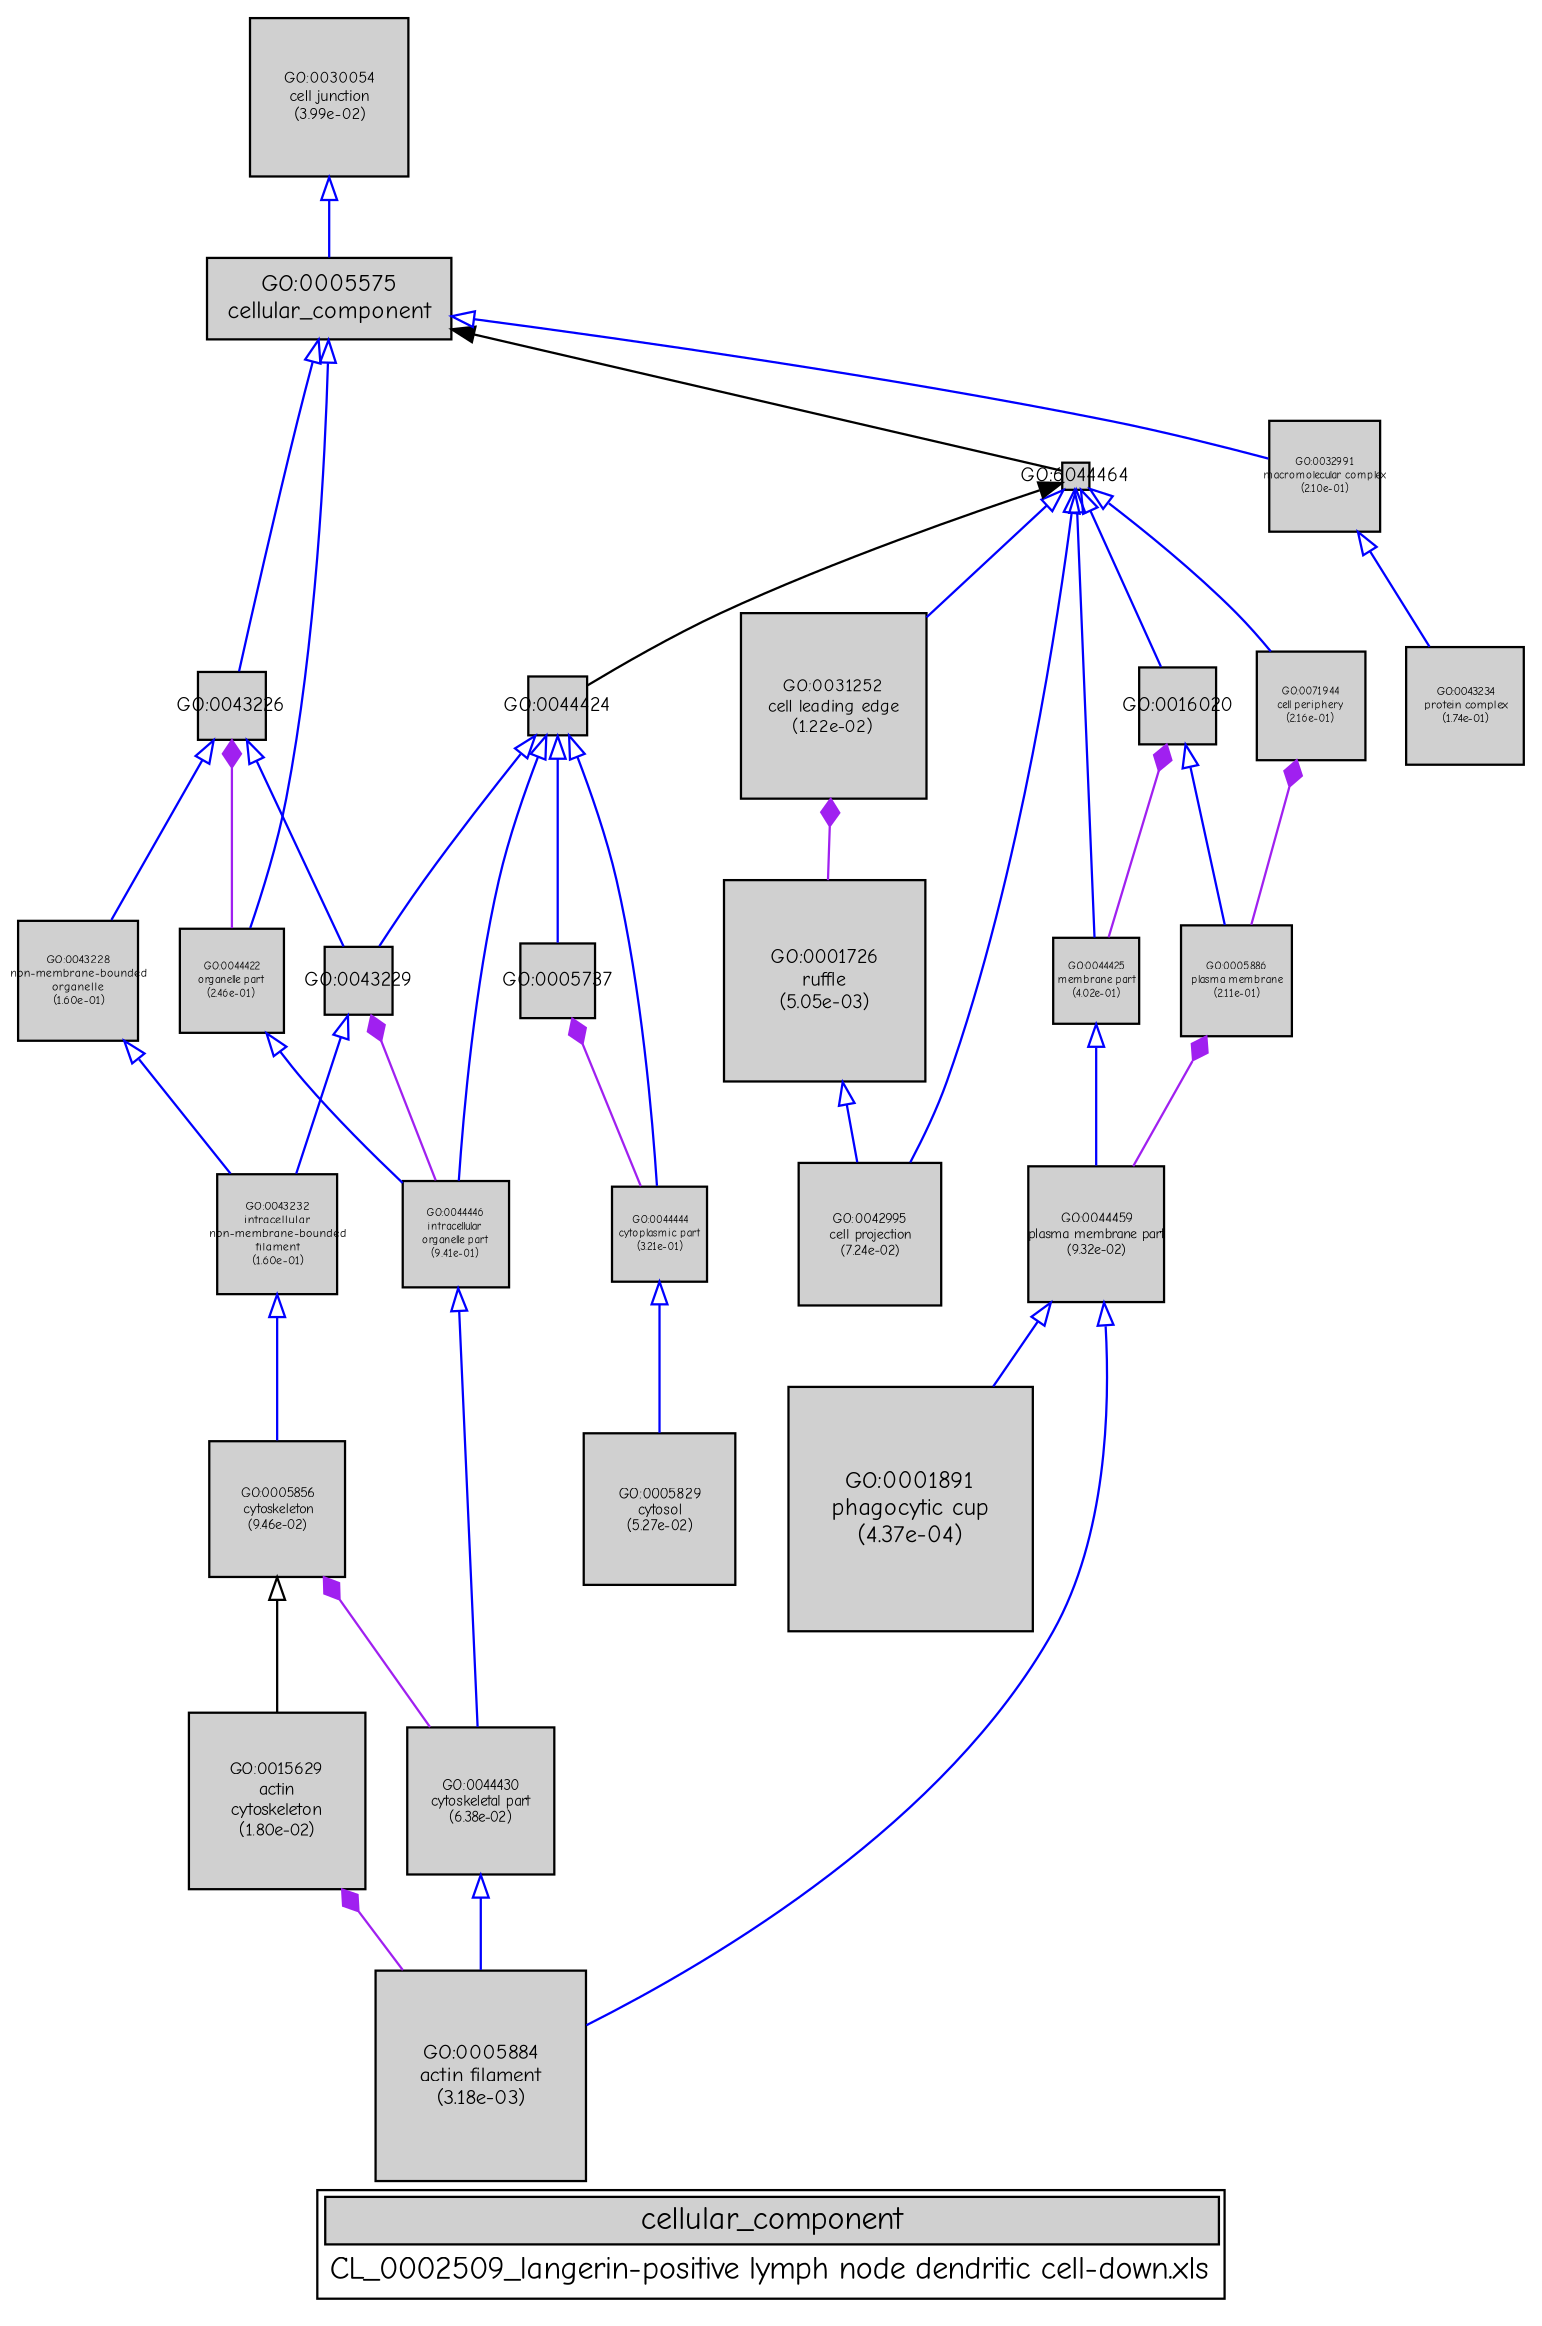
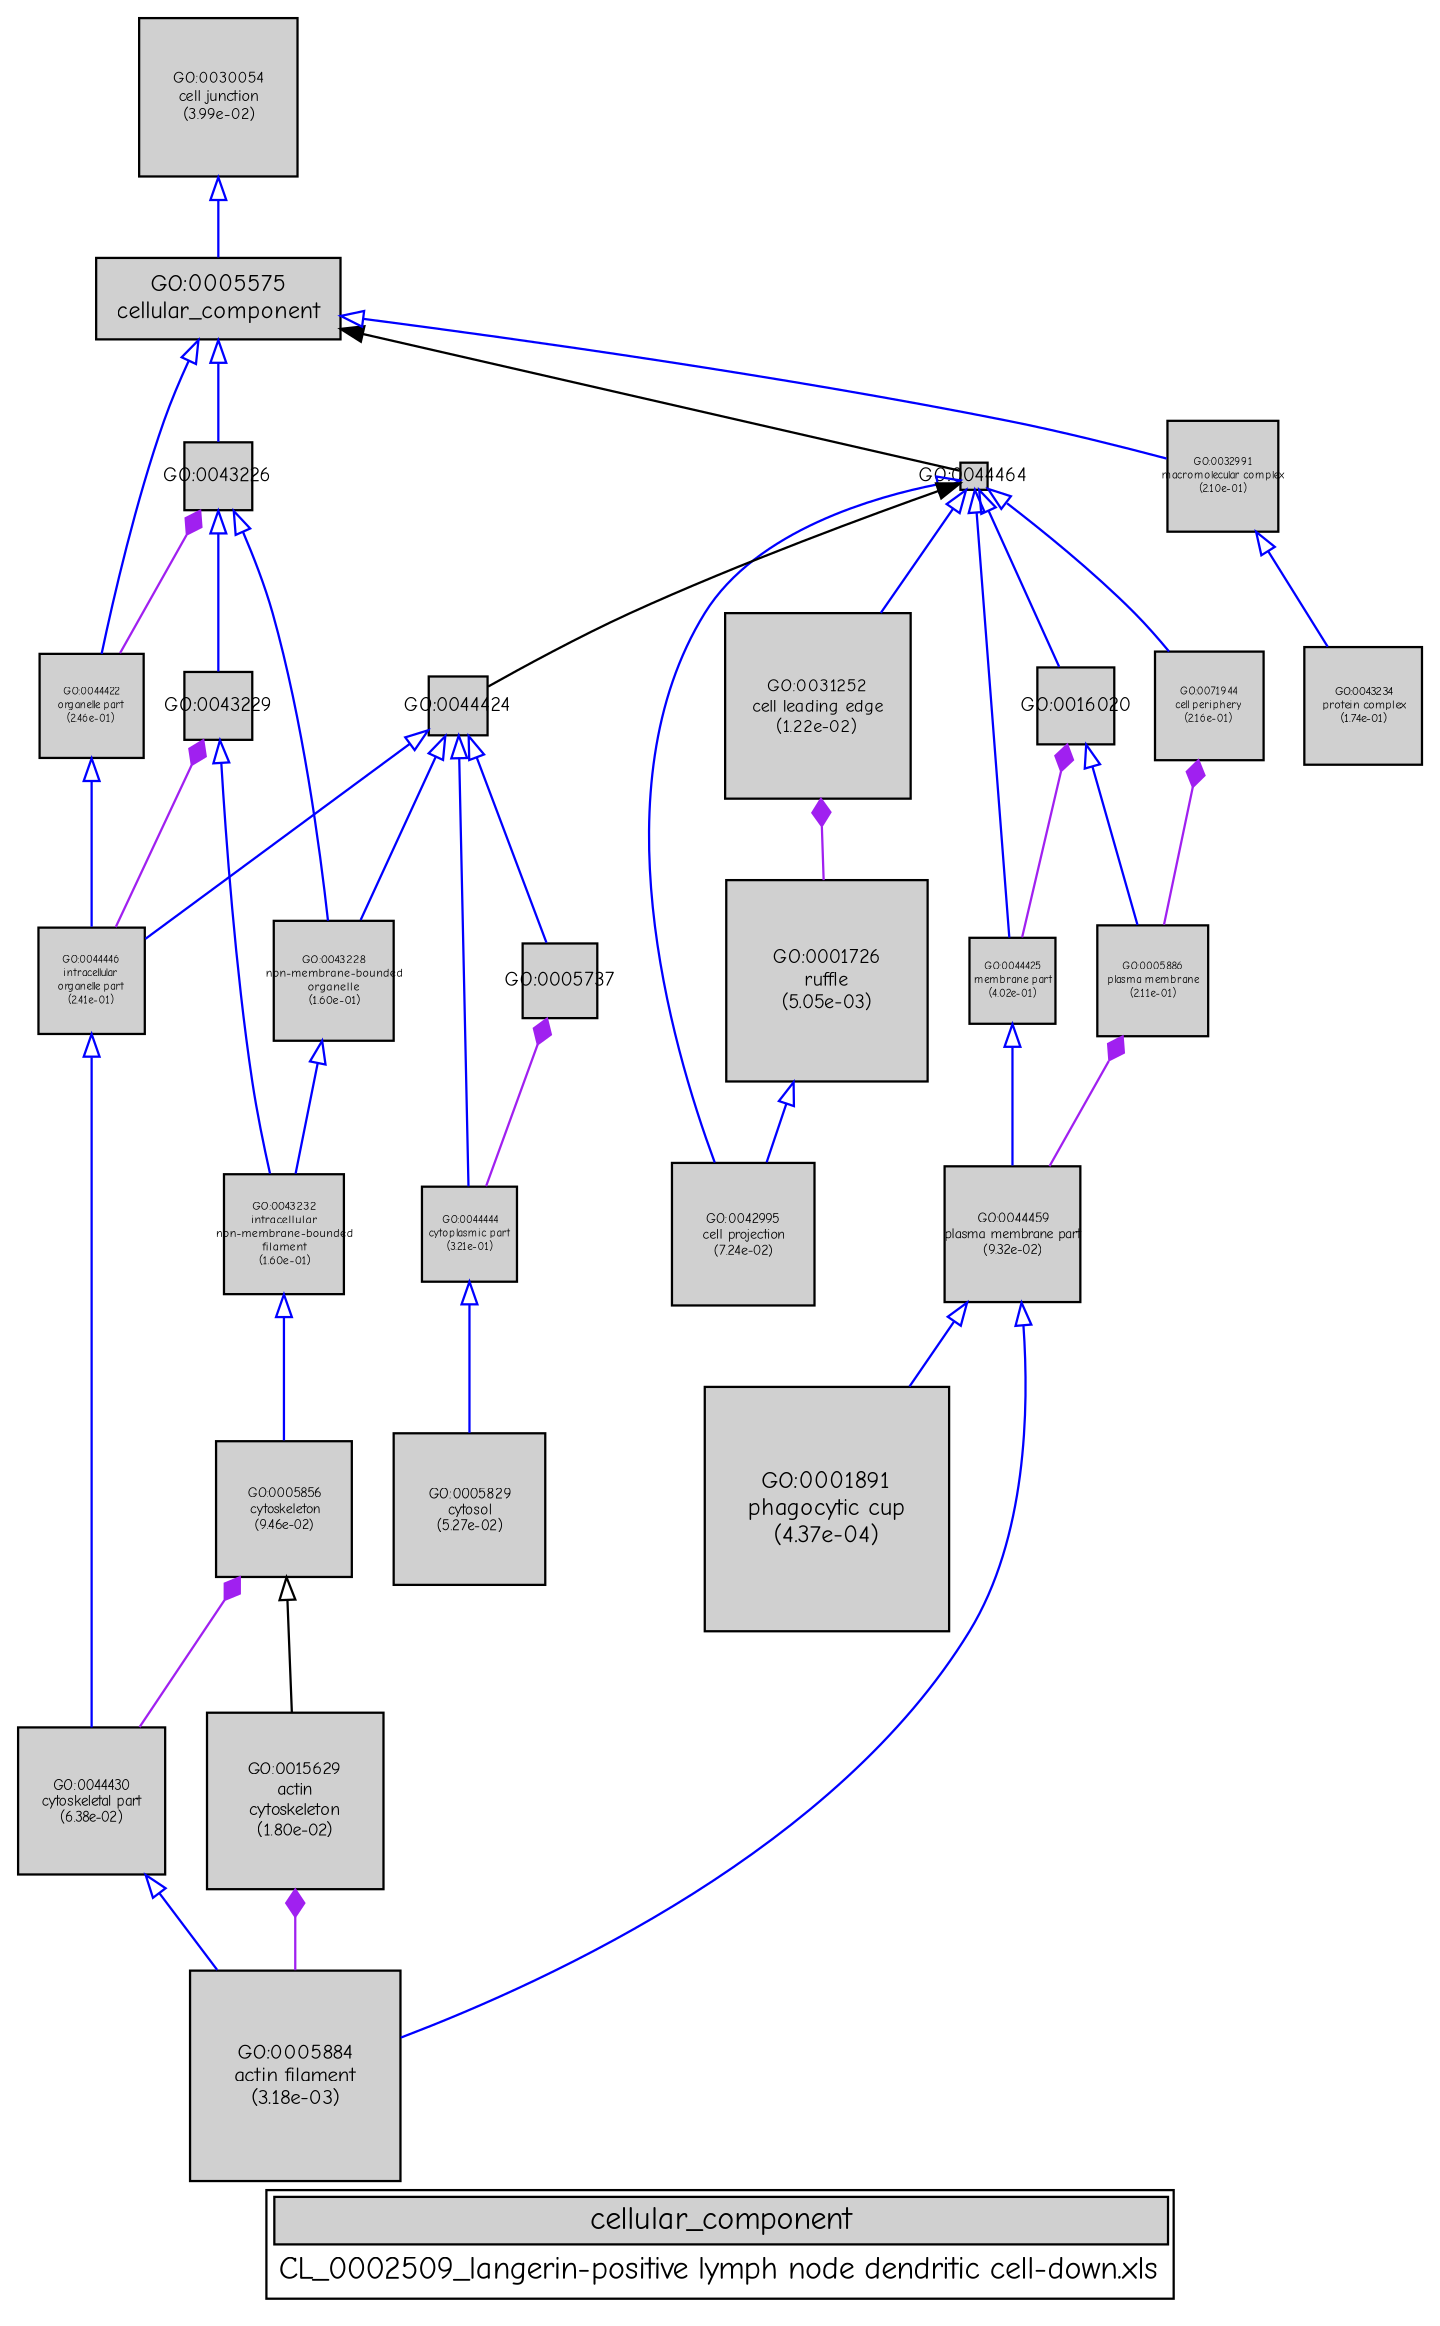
node "GO:6044464": label "GO:6044464" -> "GO:0044464"
edge "GO:0043229" -> "GO:0044424": now "GO:0043228" -> "GO:0044424"
node "GO:0044446": text "(9.41e-01)" -> "(2.41e-01)"
